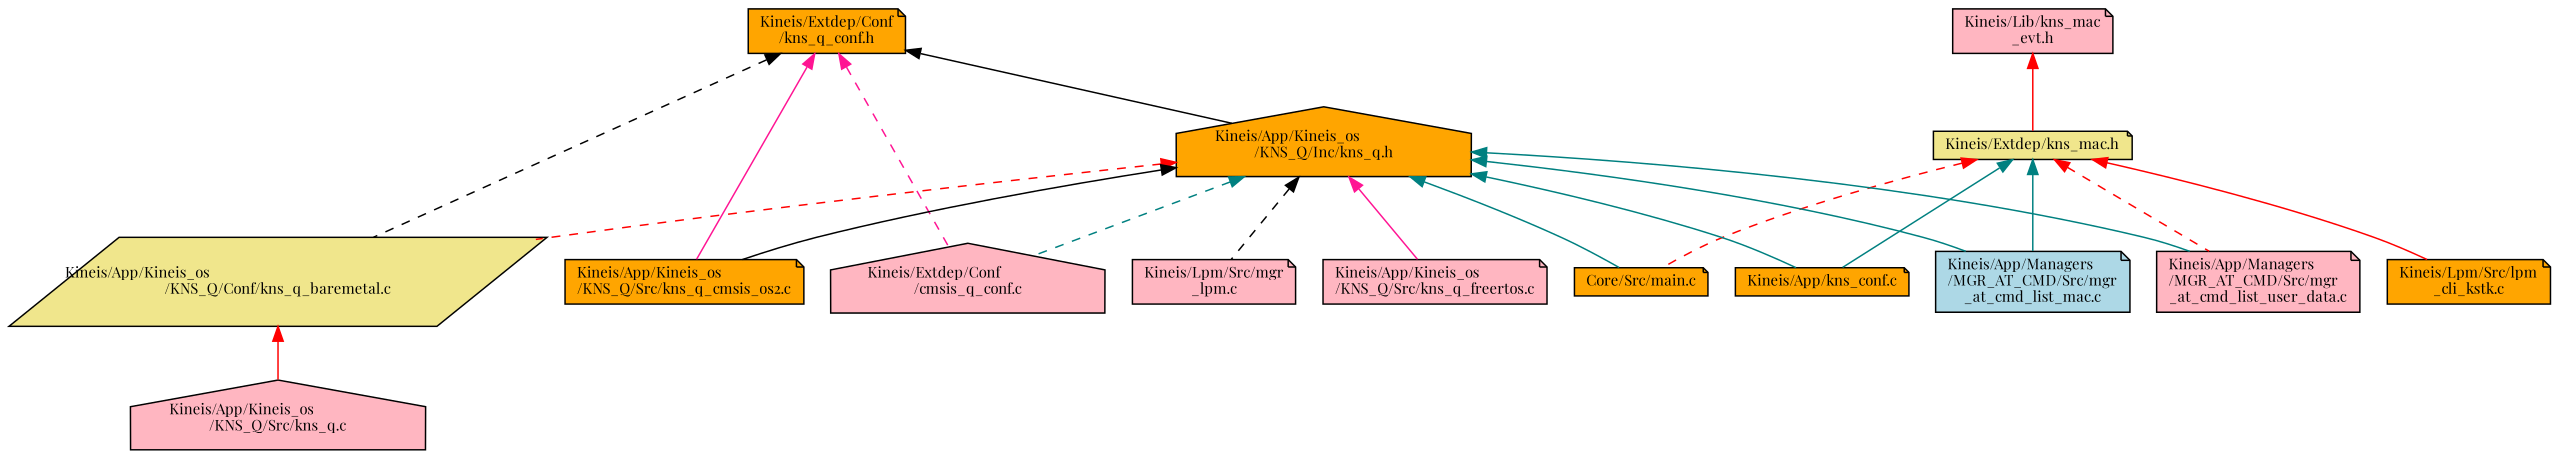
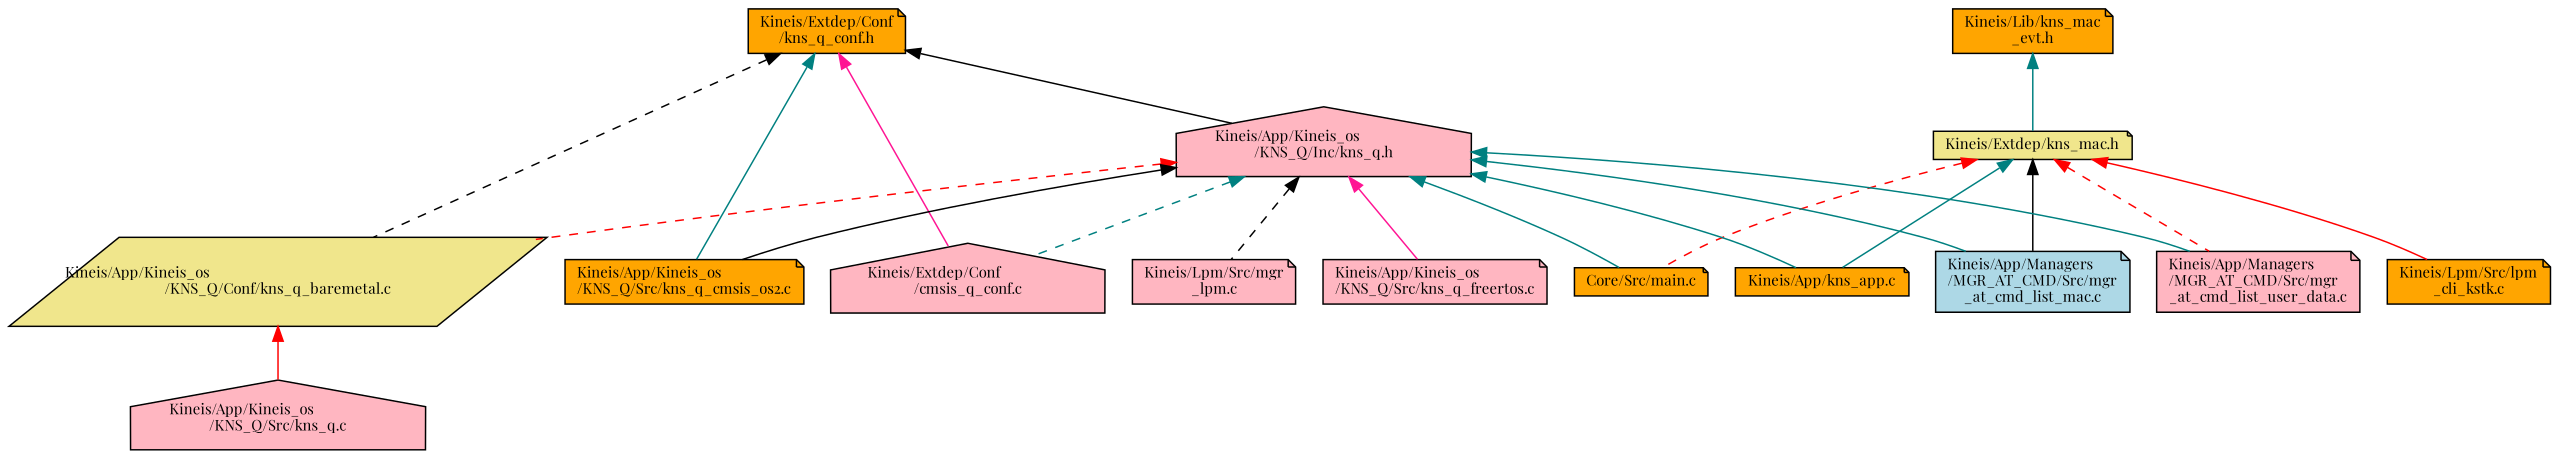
node "Kineis/Lib/kns_mac _evt.h": fillcolor lightpink -> orange
edge "Kineis/Extdep/kns_mac.h" -> "Kineis/Lib/kns_mac _evt.h": color red -> teal
node "Kineis/App/Kineis_os /KNS_Q/Inc/kns_q.h": fillcolor orange -> lightpink
edge "Kineis/Extdep/Conf /cmsis_q_conf.c" -> "Kineis/Extdep/Conf /kns_q_conf.h": style dashed -> solid
edge "Kineis/App/Kineis_os /KNS_Q/Src/kns_q_cmsis_os2.c" -> "Kineis/Extdep/Conf /kns_q_conf.h": color deeppink -> teal
edge "Kineis/App/Managers /MGR_AT_CMD/Src/mgr _at_cmd_list_mac.c" -> "Kineis/Extdep/kns_mac.h": color teal -> black
node "Kineis/App/kns_conf.c": label "Kineis/App/kns_conf.c" -> "Kineis/App/kns_app.c"
